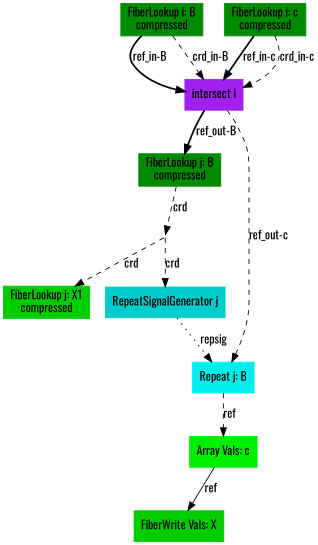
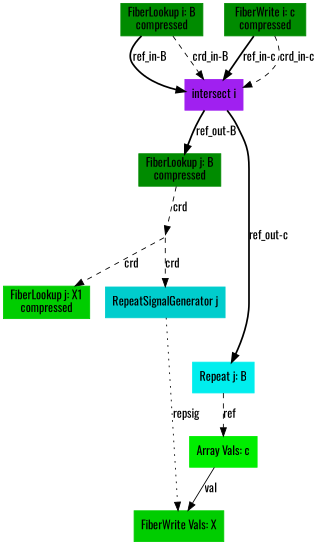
node "FiberLookup i: c compressed": label "FiberLookup i: c compressed" -> "FiberWrite i: c compressed"
edge "intersect i" -> "Repeat j: B": style dashed -> bold
edge "RepeatSignalGenerator j" -> "Repeat j: B": now "RepeatSignalGenerator j" -> "FiberWrite Vals: X"
edge "Array Vals: c" -> "FiberWrite Vals: X": label "ref" -> "val"
